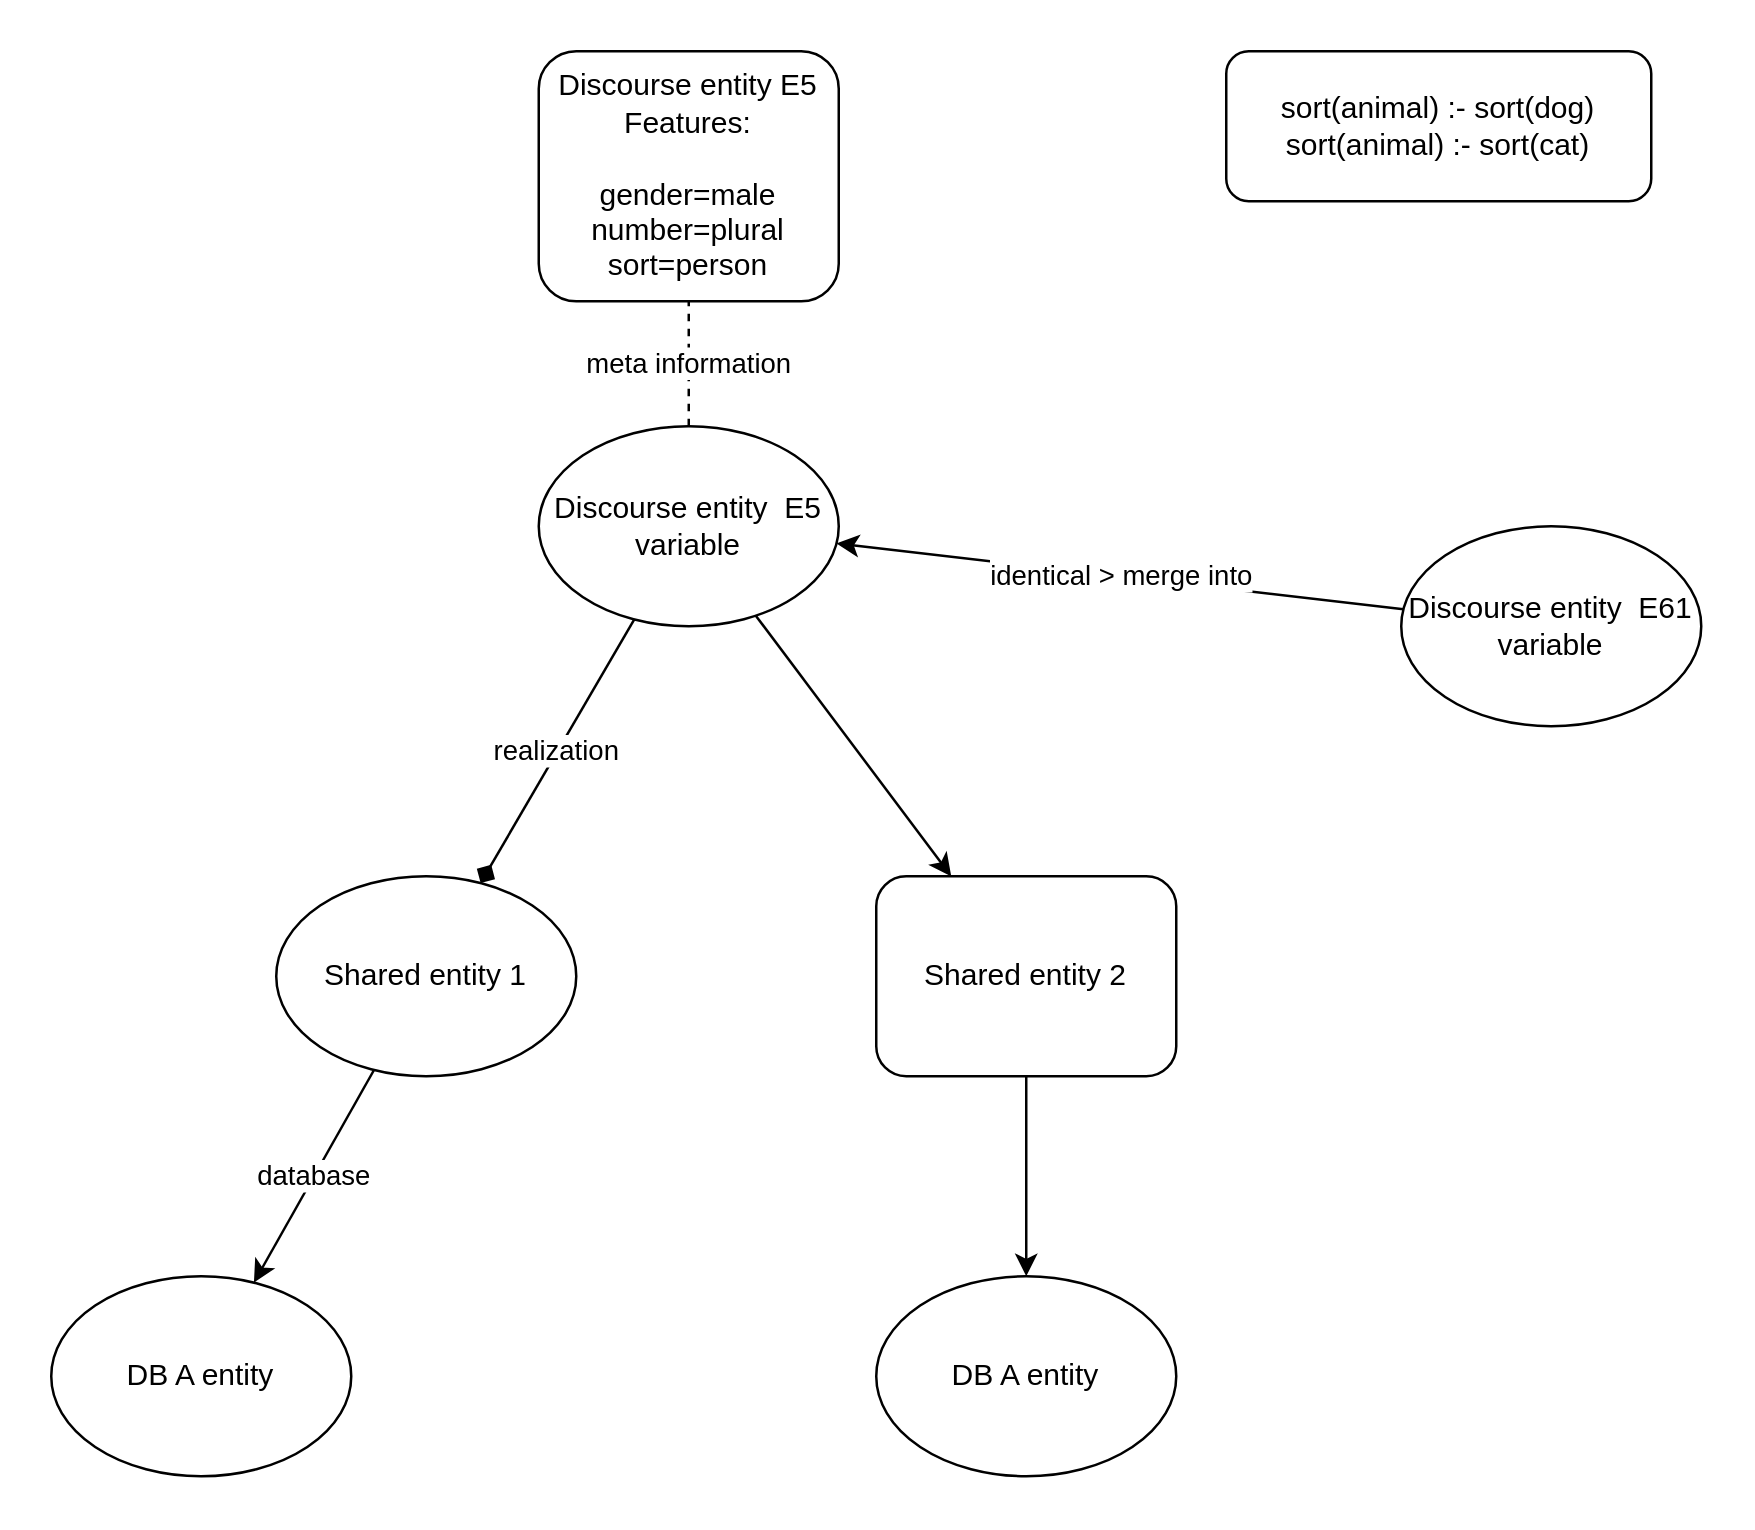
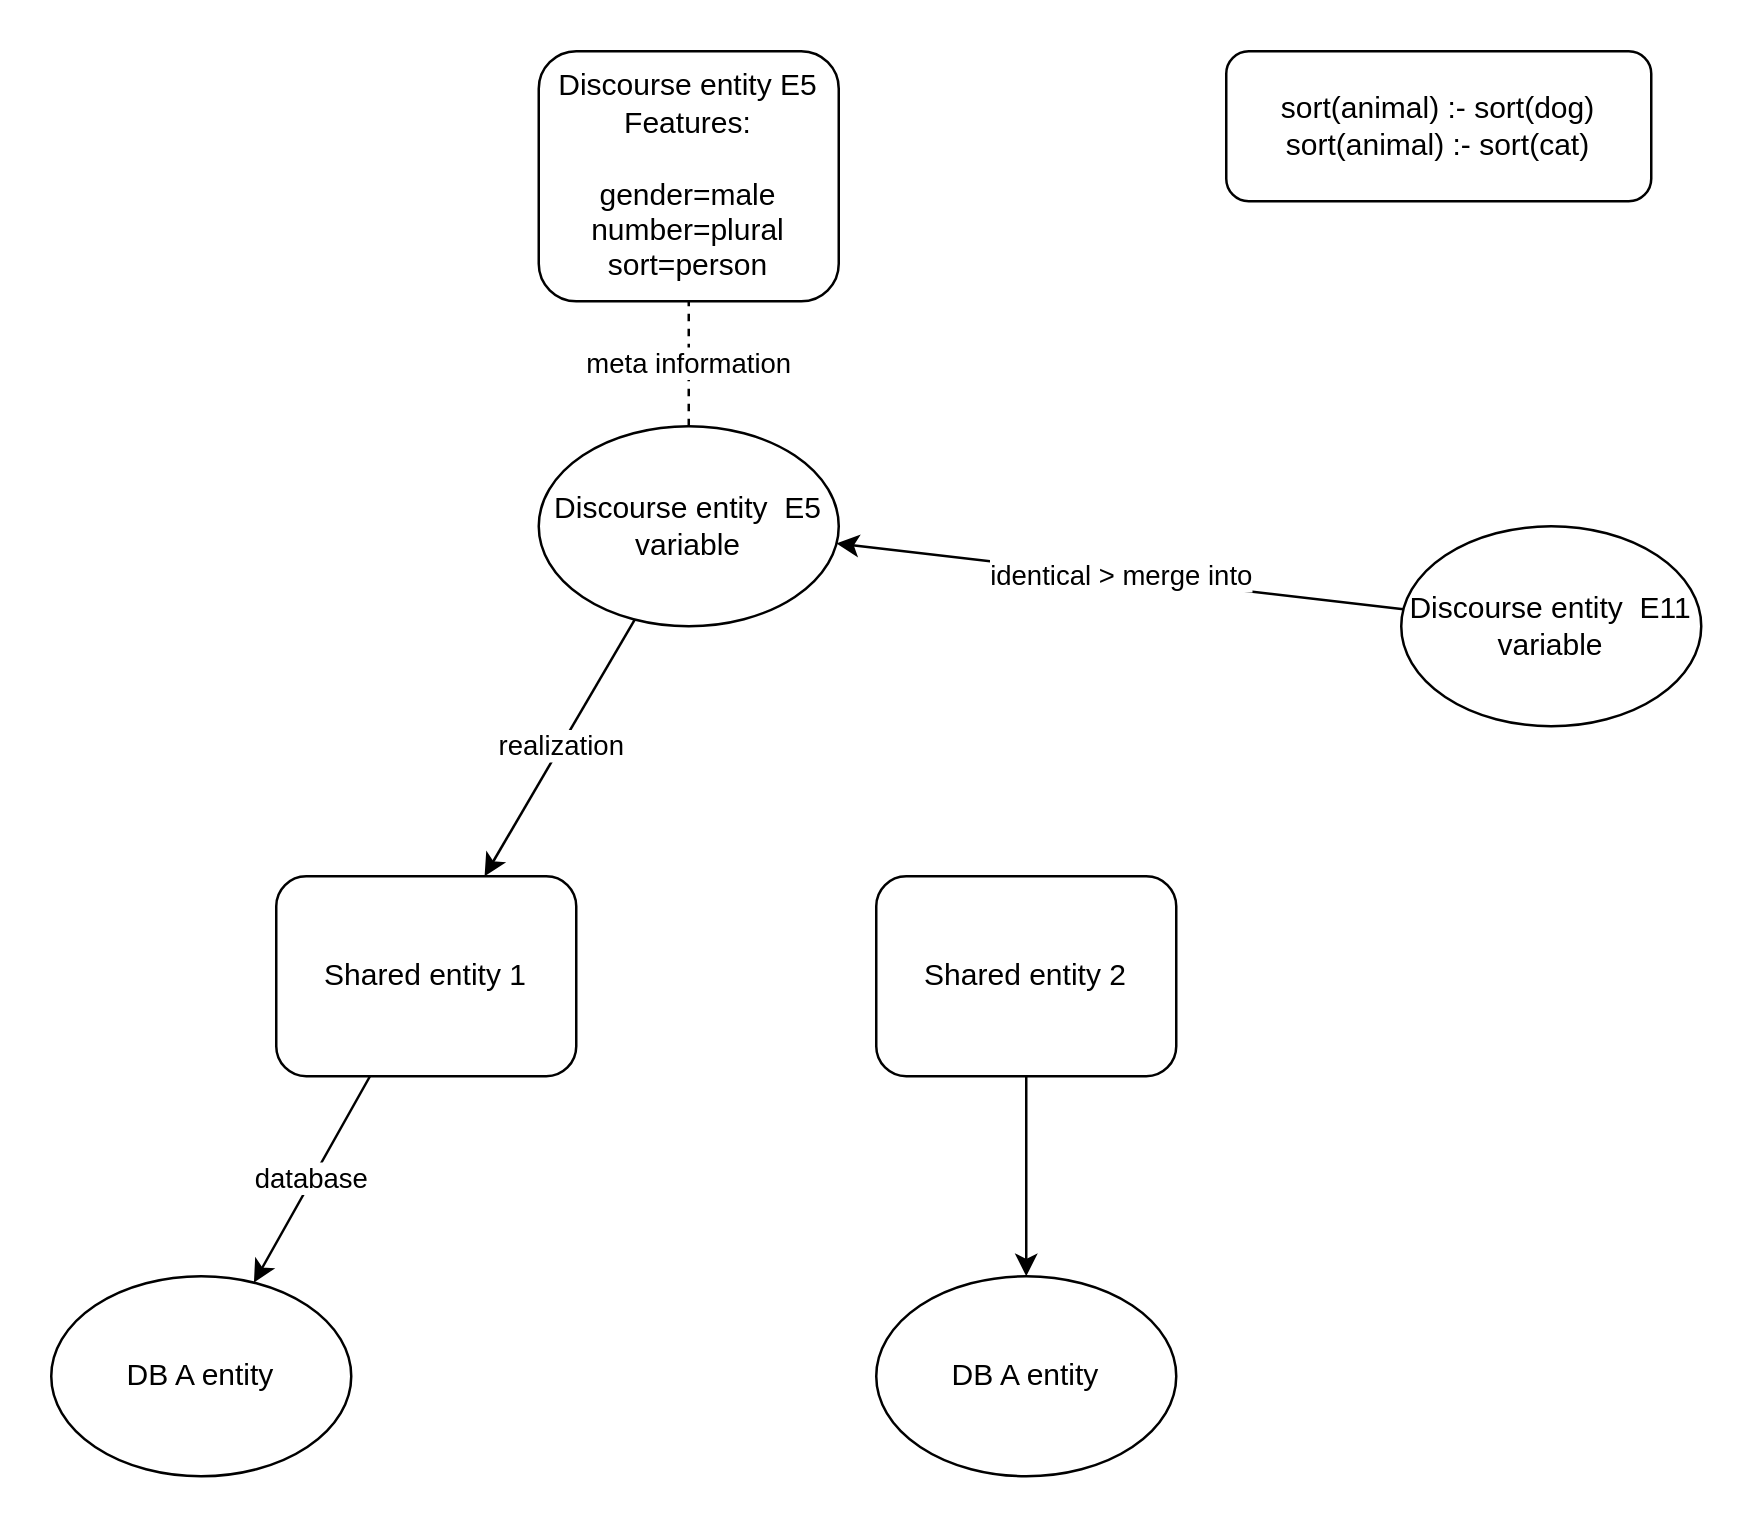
node "Discourse entity E61 variable": label "Discourse entity E61 variable" -> "Discourse entity E11 variable"
edge "Discourse entity E5 variable" -> "Shared entity 2": removed
edge "Discourse entity E5 variable" -> "Shared entity 1": arrowhead diamond -> classic
node "Shared entity 1": shape ellipse -> rounded rectangle
